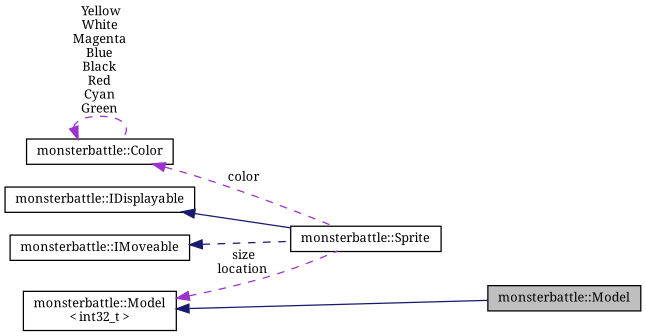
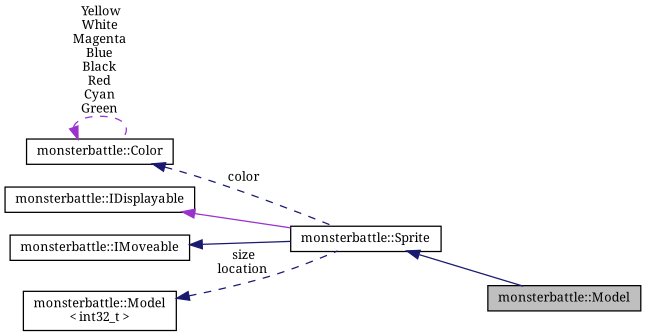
edge "monsterbattle::Sprite" -> "monsterbattle::Color": color darkorchid3 -> midnightblue
edge "monsterbattle::Sprite" -> "monsterbattle::IDisplayable": color midnightblue -> darkorchid3
edge "monsterbattle::Sprite" -> "monsterbattle::IMoveable": style dashed -> solid
edge "monsterbattle::Sprite" -> "monsterbattle::Model < int32_t >": color darkorchid3 -> midnightblue
edge "monsterbattle::Model" -> "monsterbattle::Model < int32_t >": now "monsterbattle::Model" -> "monsterbattle::Sprite"
